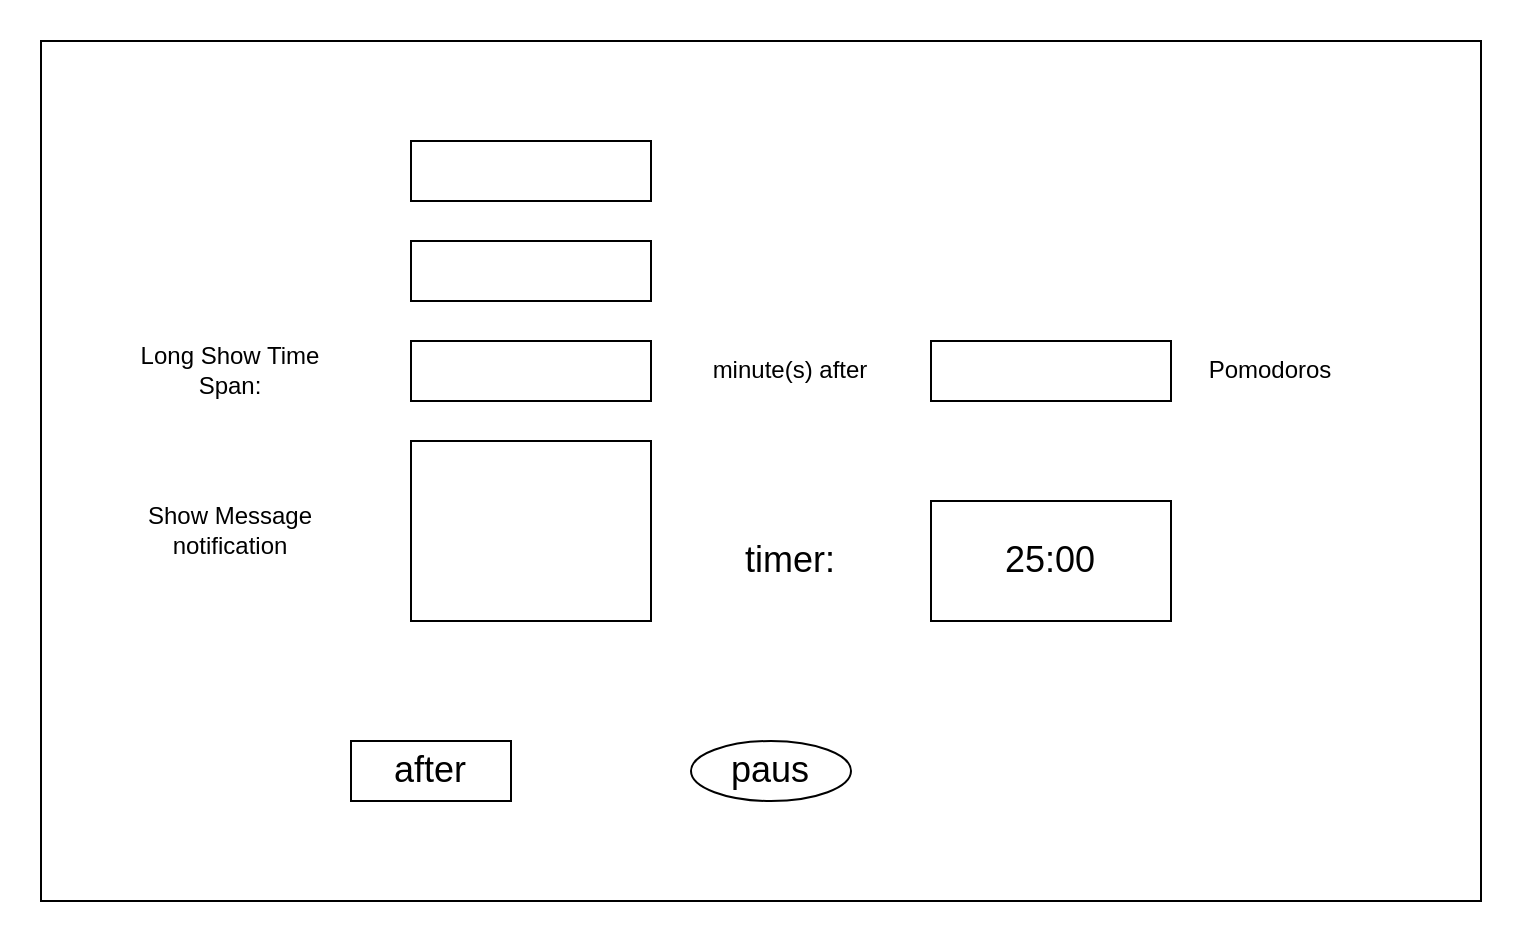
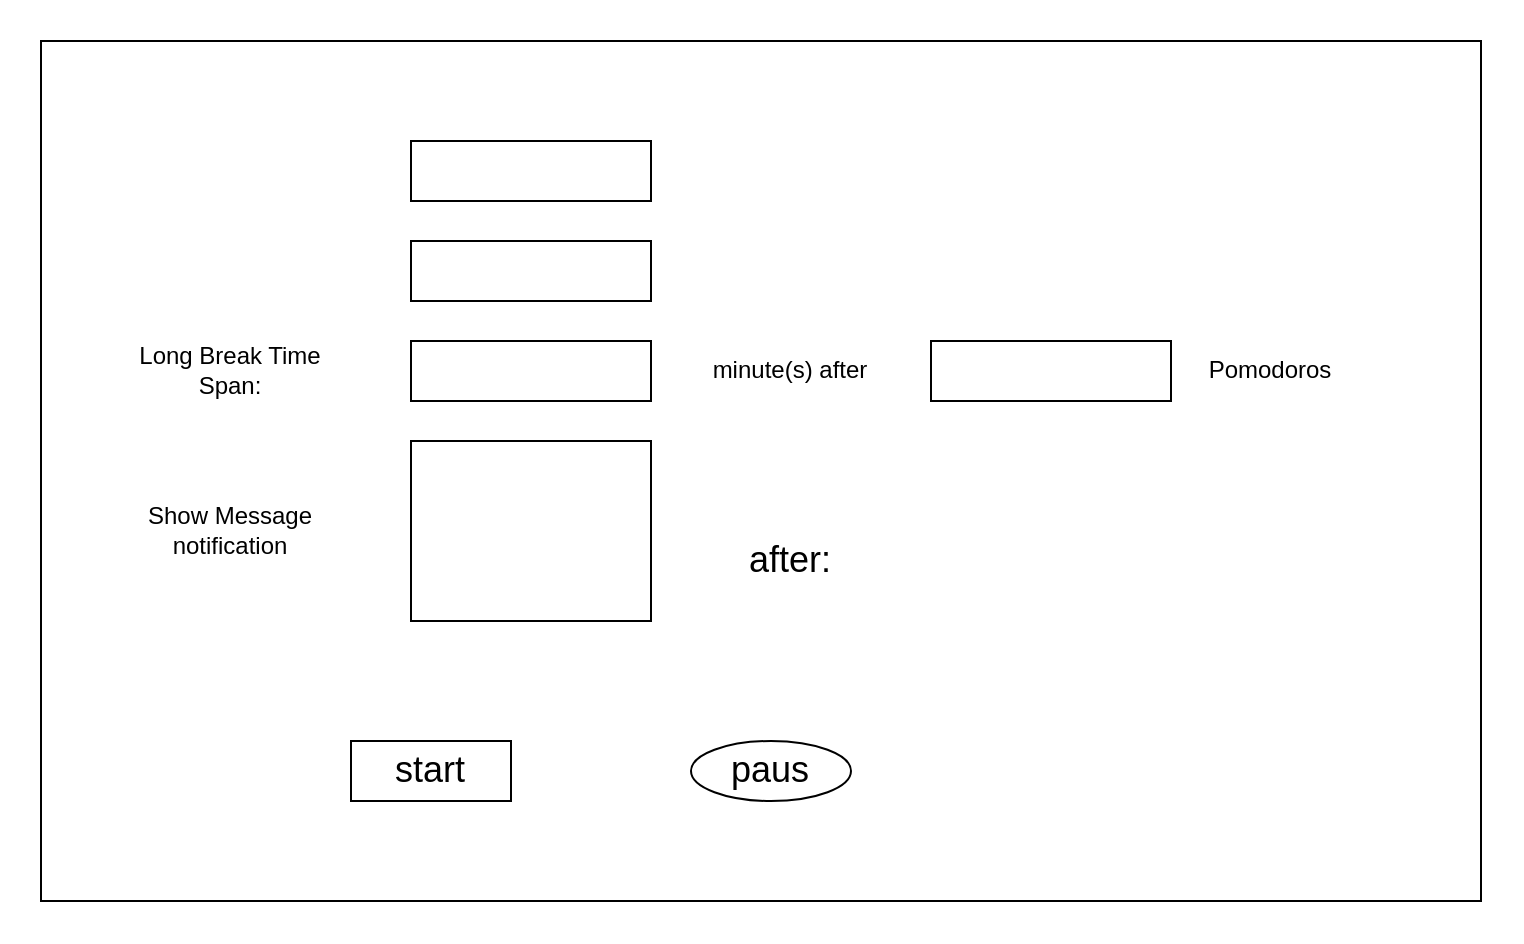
node "Long Show Time Span:": label "Long Show Time Span:" -> "Long Break Time Span:"
node "timer:": label "timer:" -> "after:"
node "25:00": removed
node "after": label "after" -> "start"
